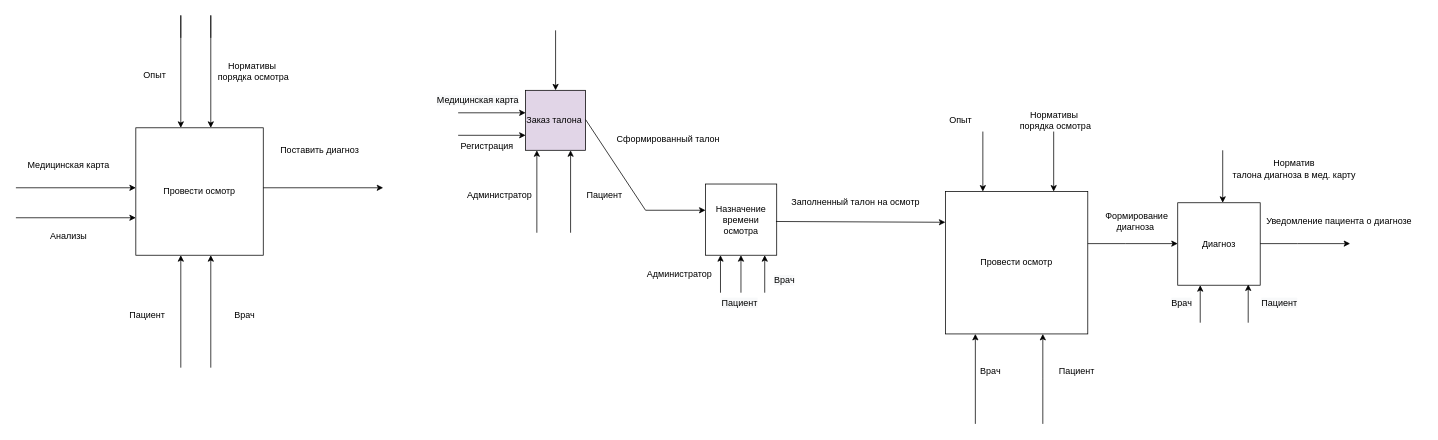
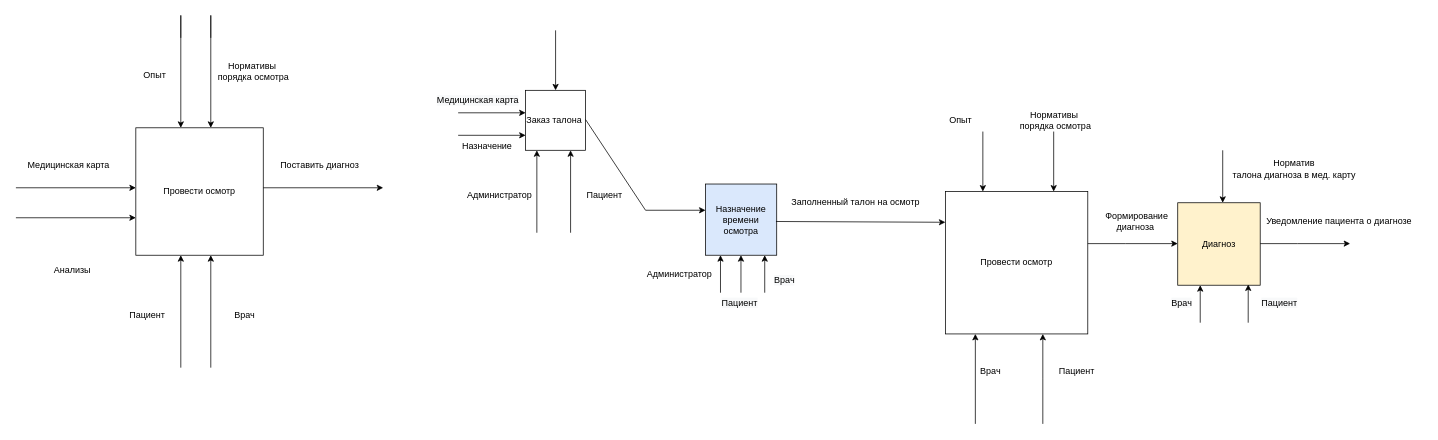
node "Заказ талона": fillcolor #e1d5e7 -> #ffffff
node "Сформированный талон": removed
node "Регистрация": label "Регистрация" -> "Назначение"
node "Поставить диагноз": moved (319, 150) -> (319, 165)
node "Назначение времени осмотра": fillcolor #ffffff -> #dae8fc
node "Анализы": moved (68, 237) -> (72, 270)
node "Диагноз": fillcolor #ffffff -> #fff2cc
